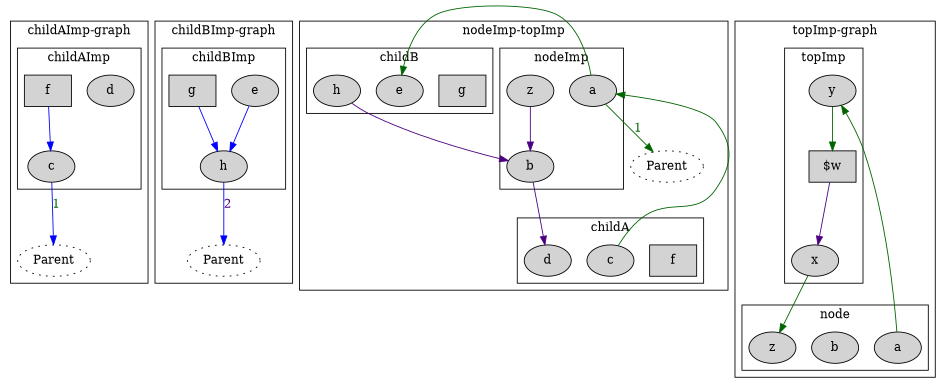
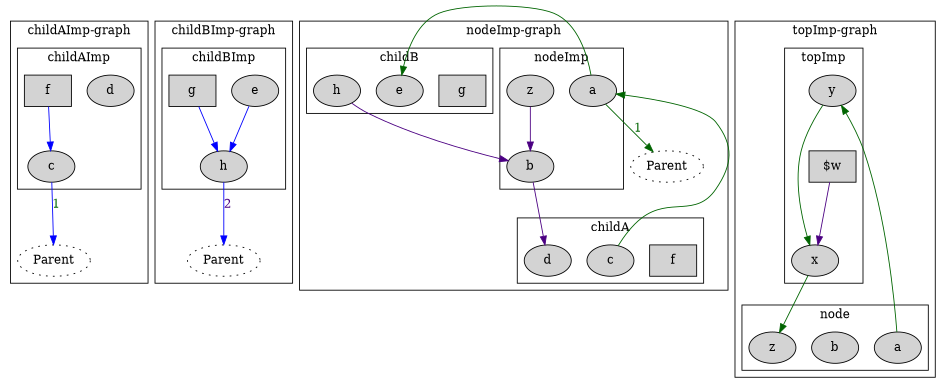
cluster "nodeImp-topImp": label "nodeImp-topImp" -> "nodeImp-graph"
edge "y" -> "$w": now "y" -> "x"
